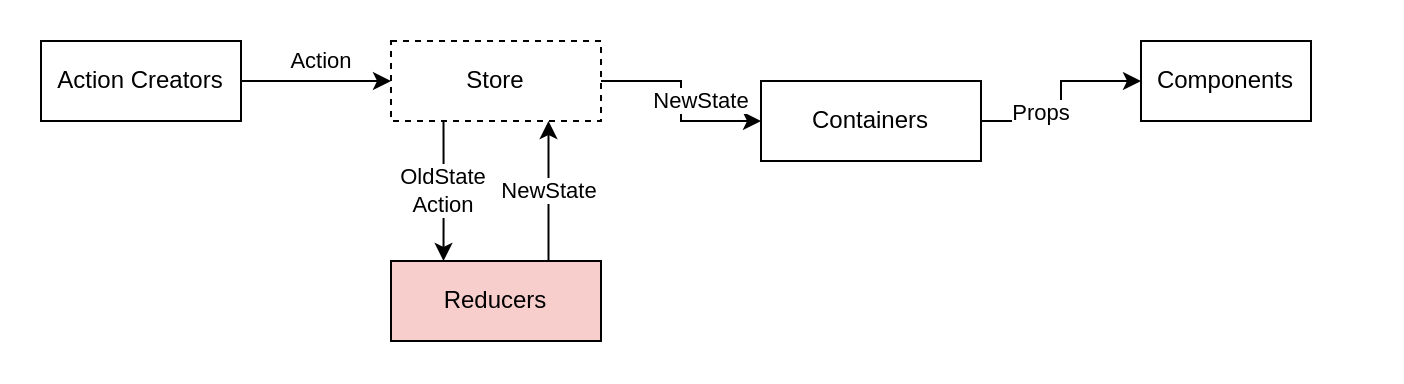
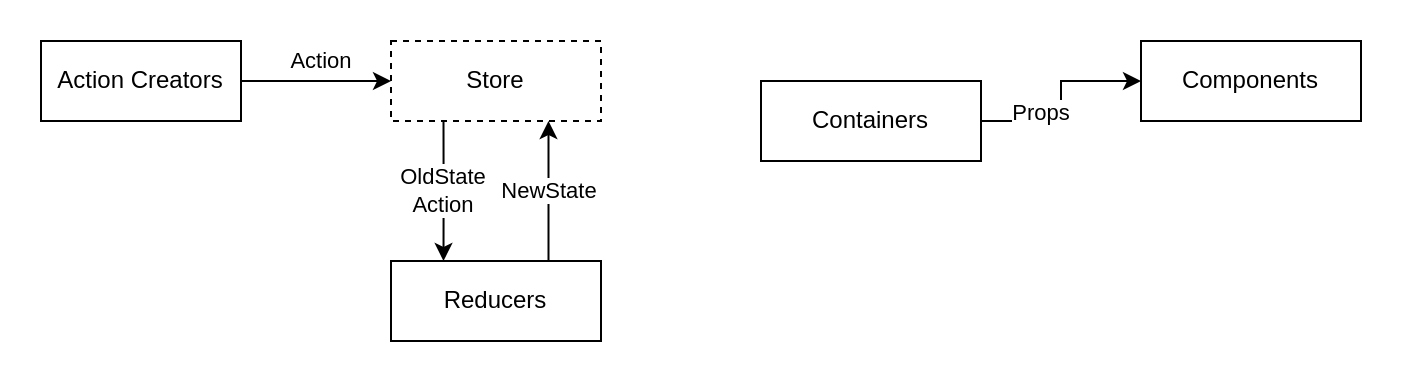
node "Components": size 170x80 -> 220x80
edge "Store" -> "Containers": removed, label "NewState"
node "Reducers": fillcolor #f8cecc -> #ffffff
